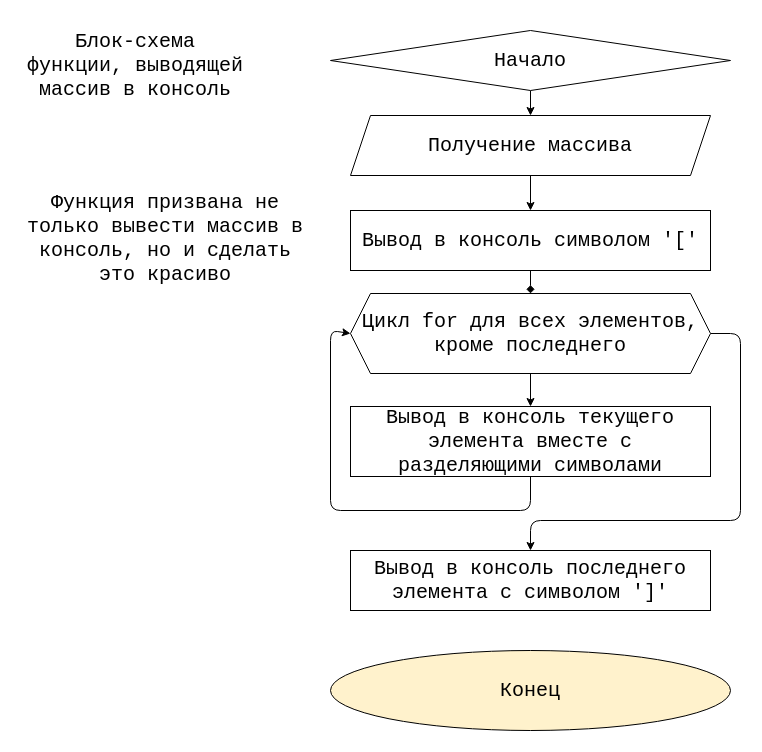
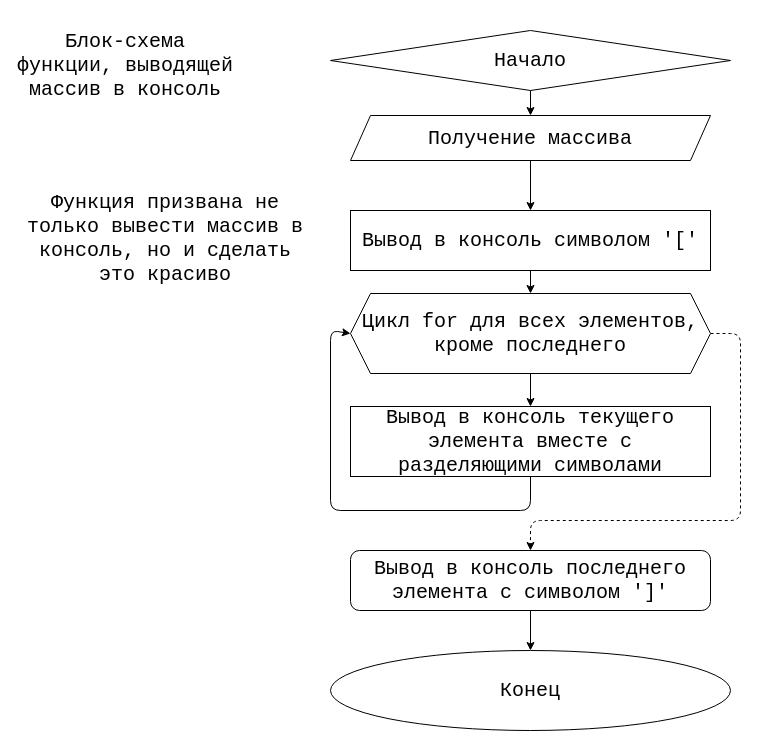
node "Блок-схема функции, выводящей массив в консоль": moved (136, 66) -> (126, 66)
node "Получение массива": size 360x60 -> 360x45
edge "Вывод в консоль символом '['" -> "Цикл for для всех элементов, кроме последнего": arrowhead diamond -> classic
edge "Цикл for для всех элементов, кроме последнего" -> "Вывод в консоль последнего элемента с символом ']'": style solid -> dashed
node "Вывод в консоль последнего элемента с символом ']'": shape rectangle -> rounded rectangle
edge "Вывод в консоль последнего элемента с символом ']'" -> "Конец": added
node "Конец": fillcolor #fff2cc -> #ffffff
